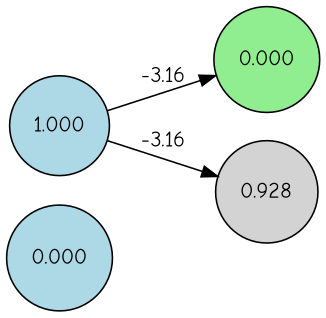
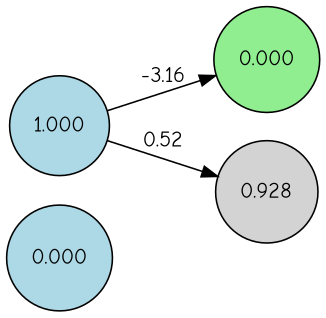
edge "1.000" -> "0.928": label "-3.16" -> "0.52"
